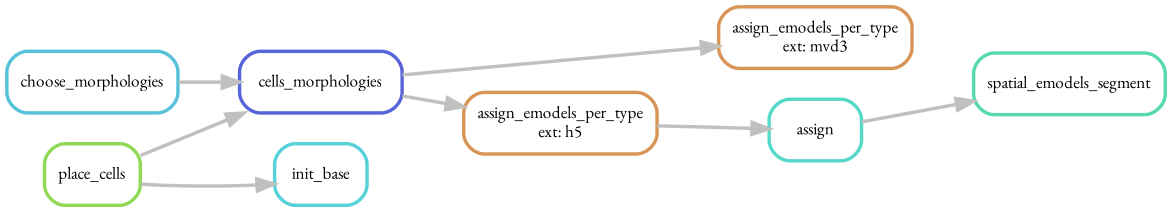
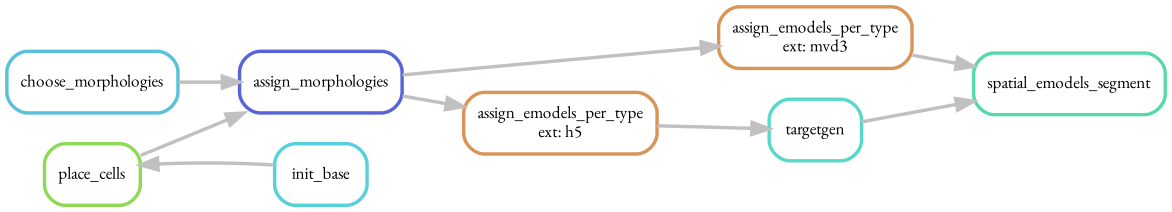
edge "assign_emodels_per_type ext: mvd3" -> "spatial_emodels_segment": added
node "cells_morphologies": label "cells_morphologies" -> "assign_morphologies"
node "assign": label "assign" -> "targetgen"
edge "place_cells" -> "init_base": reversed
